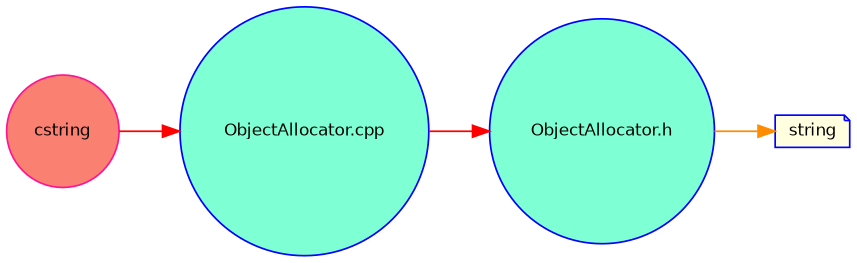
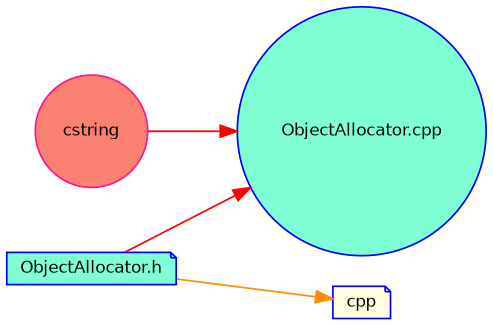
edge "ObjectAllocator.cpp" -> "ObjectAllocator.h": reversed
node "ObjectAllocator.h": shape circle -> note
node "string": label "string" -> "cpp"
